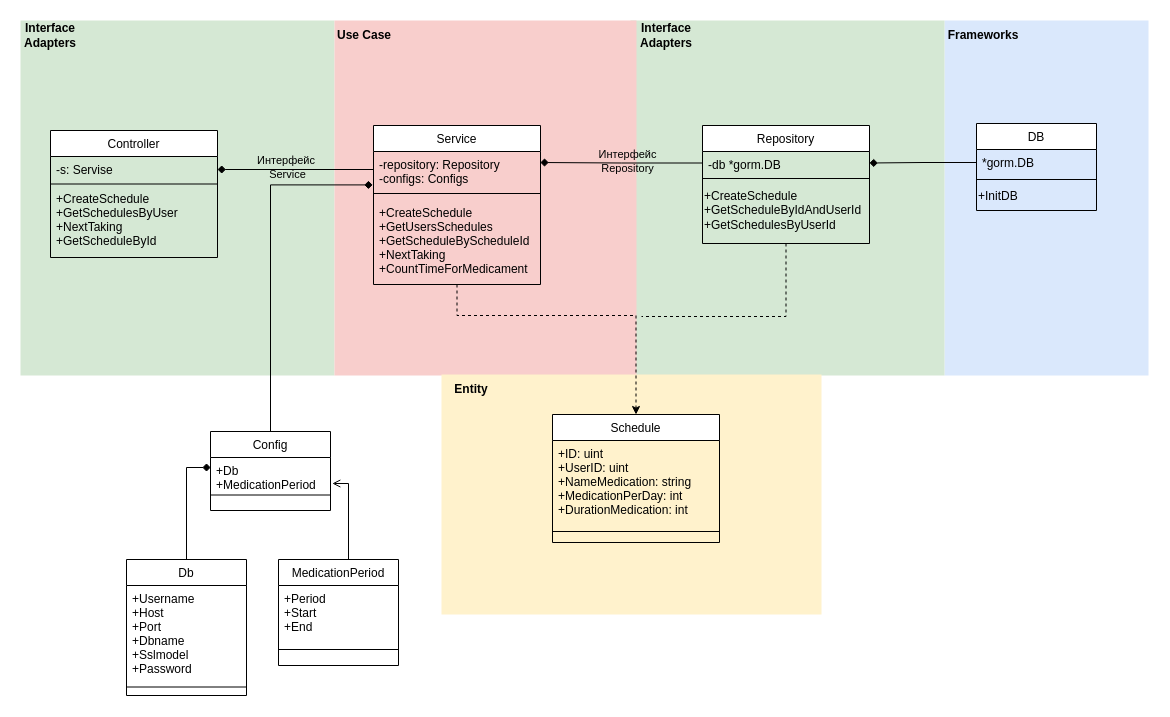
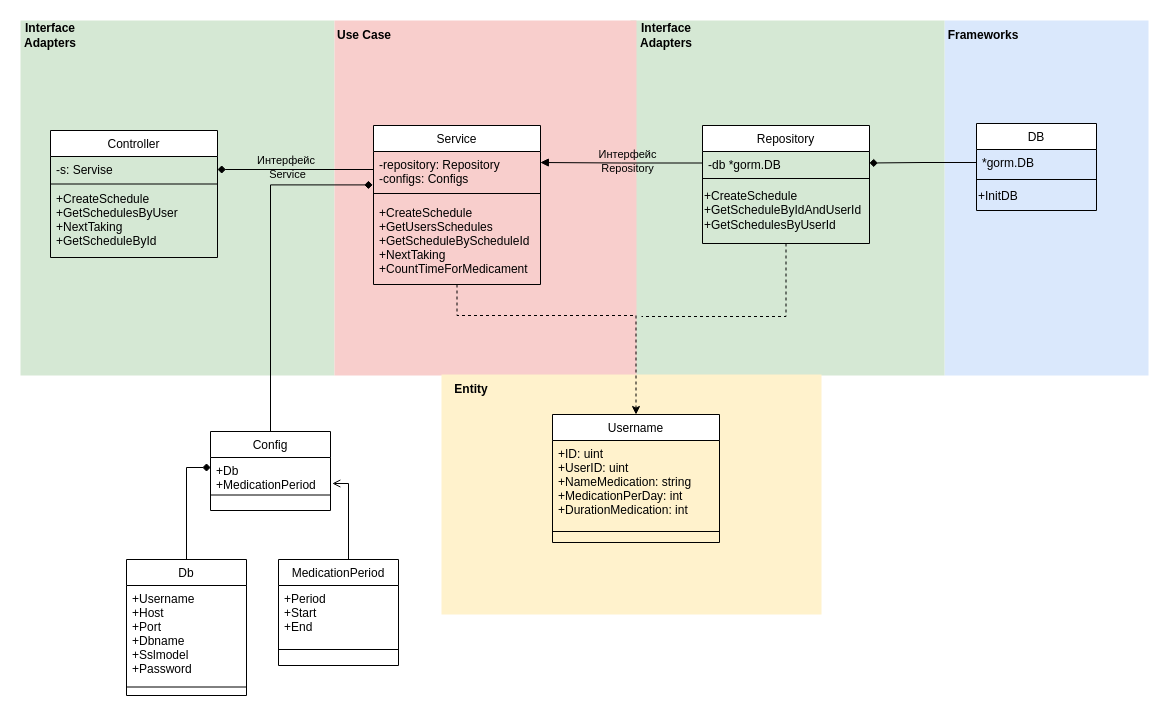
edge "-db *gorm.DB" -> "-repository: Repository -configs: Configs": arrowhead diamond -> block
node "Schedule": label "Schedule" -> "Username"
